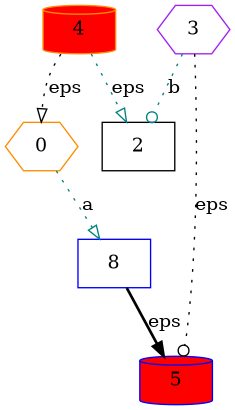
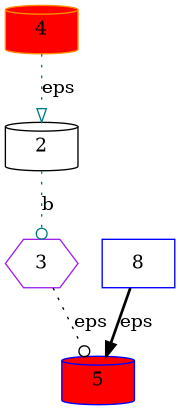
edge "3" -> "2": reversed
node "0": removed
node "2": shape box -> cylinder
